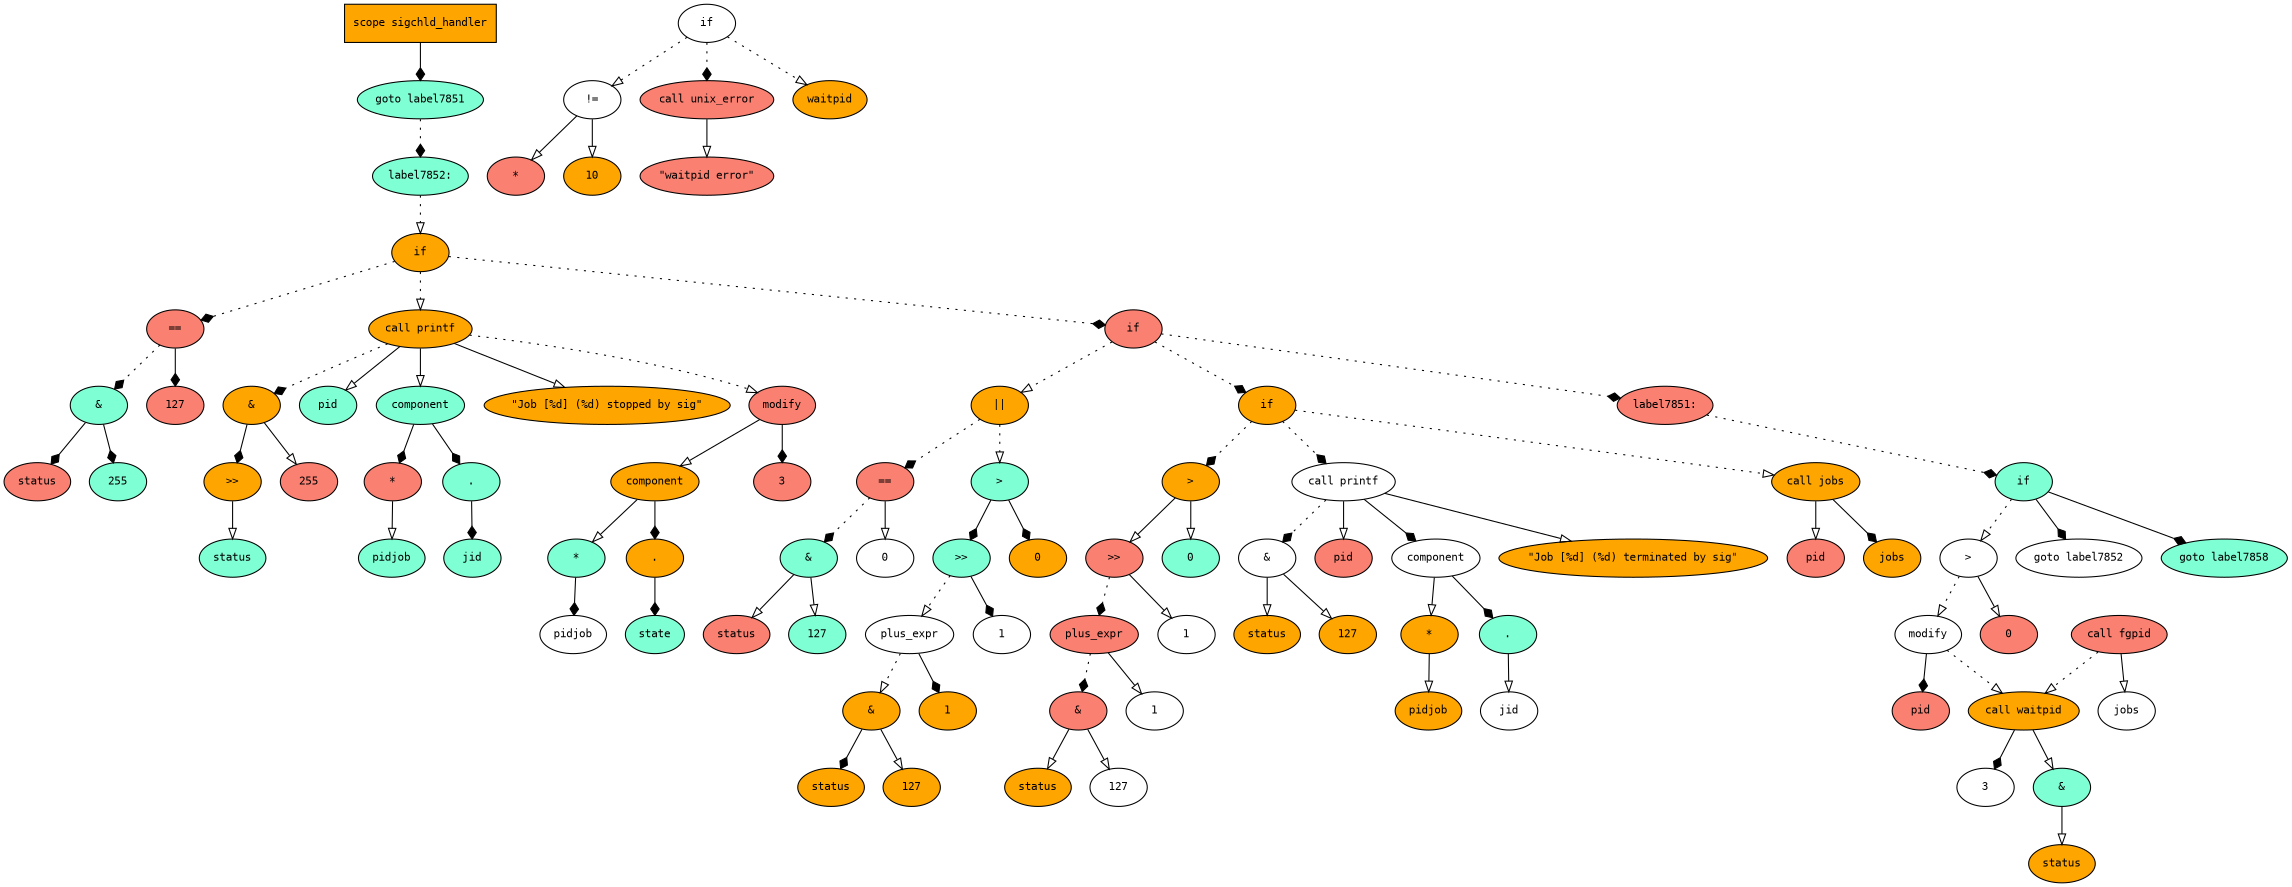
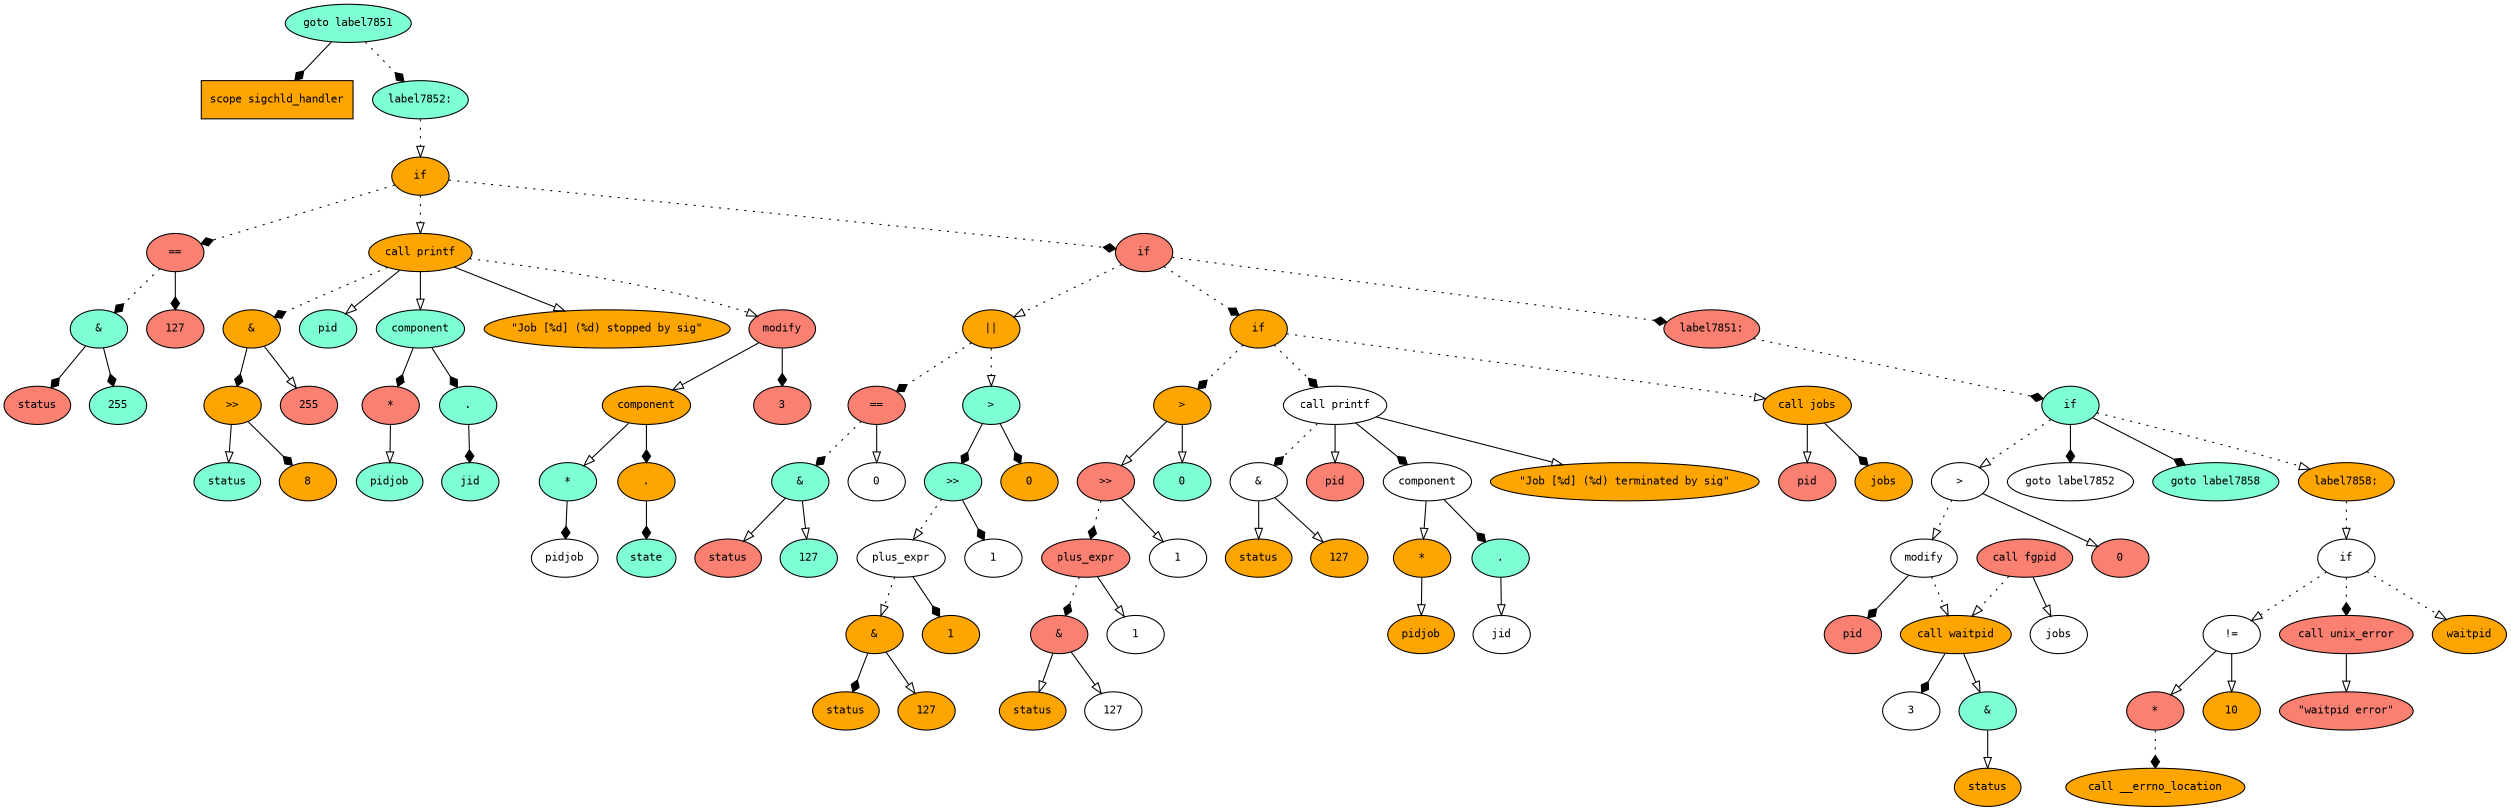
edge "scope sigchld_handler" -> "goto label7851": reversed
node "8": added
node "label7858:": added
node "call __errno_location": added
